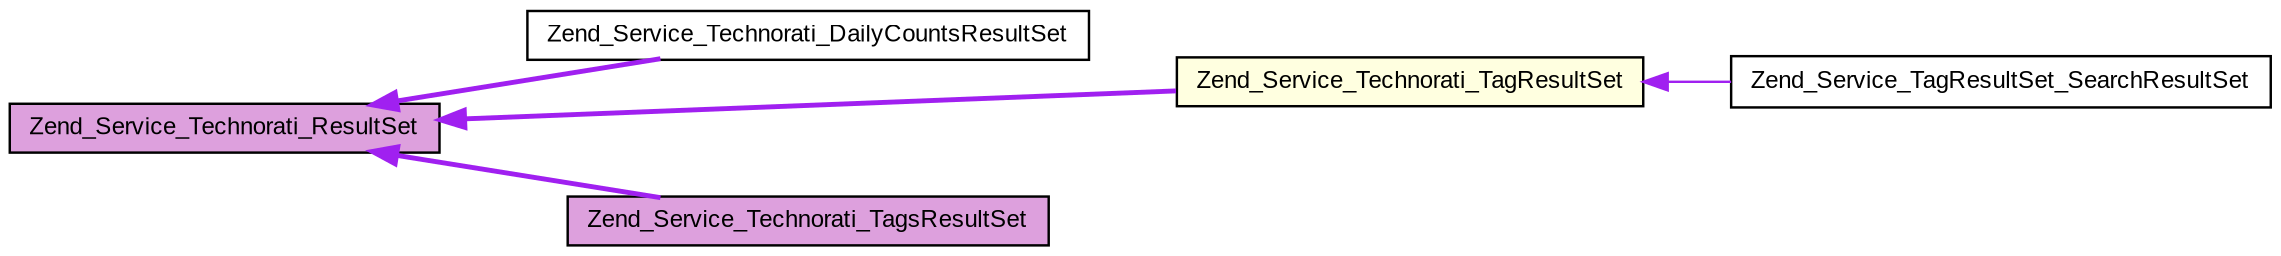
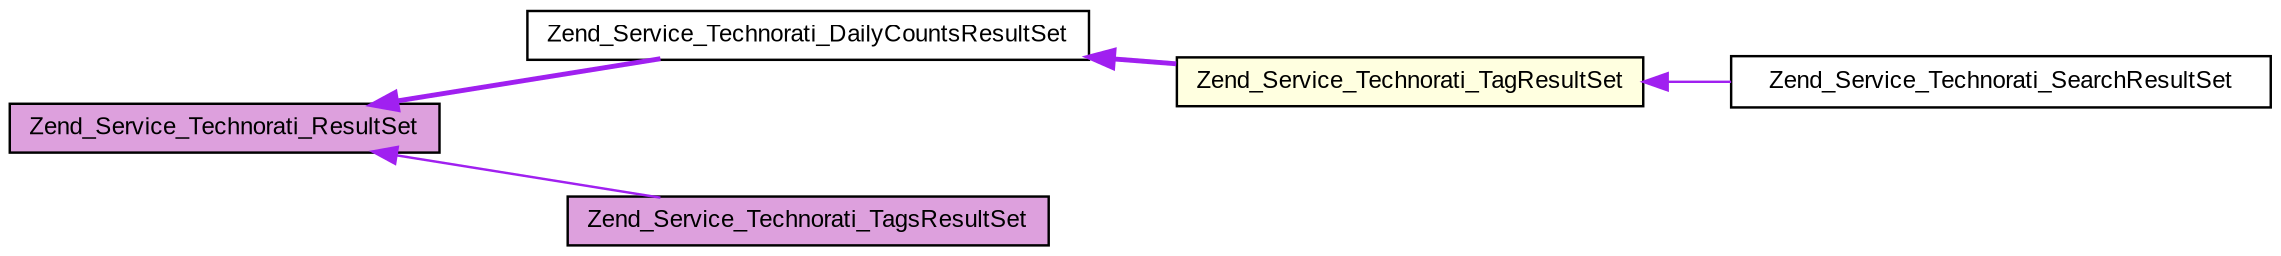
node "Zend_Service_TagResultSet_SearchResultSet": label "Zend_Service_TagResultSet_SearchResultSet" -> "Zend_Service_Technorati_SearchResultSet"
edge "Zend_Service_Technorati_TagResultSet" -> "Zend_Service_Technorati_ResultSet": now "Zend_Service_Technorati_TagResultSet" -> "Zend_Service_Technorati_DailyCountsResultSet"
edge "Zend_Service_Technorati_TagsResultSet" -> "Zend_Service_Technorati_ResultSet": style bold -> solid
